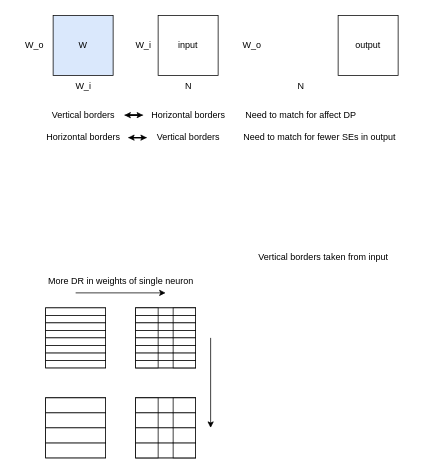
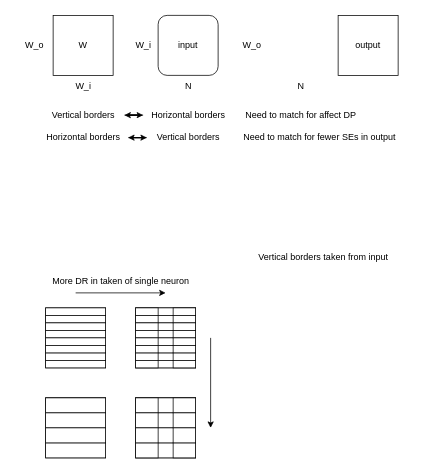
node "W": fillcolor #dae8fc -> #ffffff
node "input": shape rectangle -> rounded rectangle
node "More DR in weights of single neuron": label "More DR in weights of single neuron" -> "More DR in taken of single neuron"
